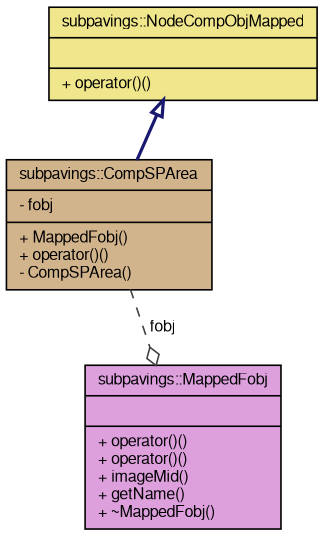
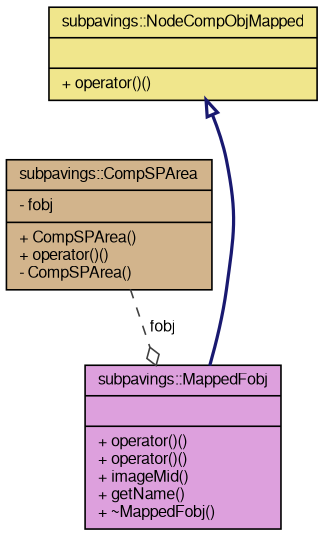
edge "subpavings::CompSPArea" -> "subpavings::NodeCompObjMapped": now "subpavings::MappedFobj" -> "subpavings::NodeCompObjMapped"
node "subpavings::CompSPArea": text "+ MappedFobj()" -> "+ CompSPArea()"
